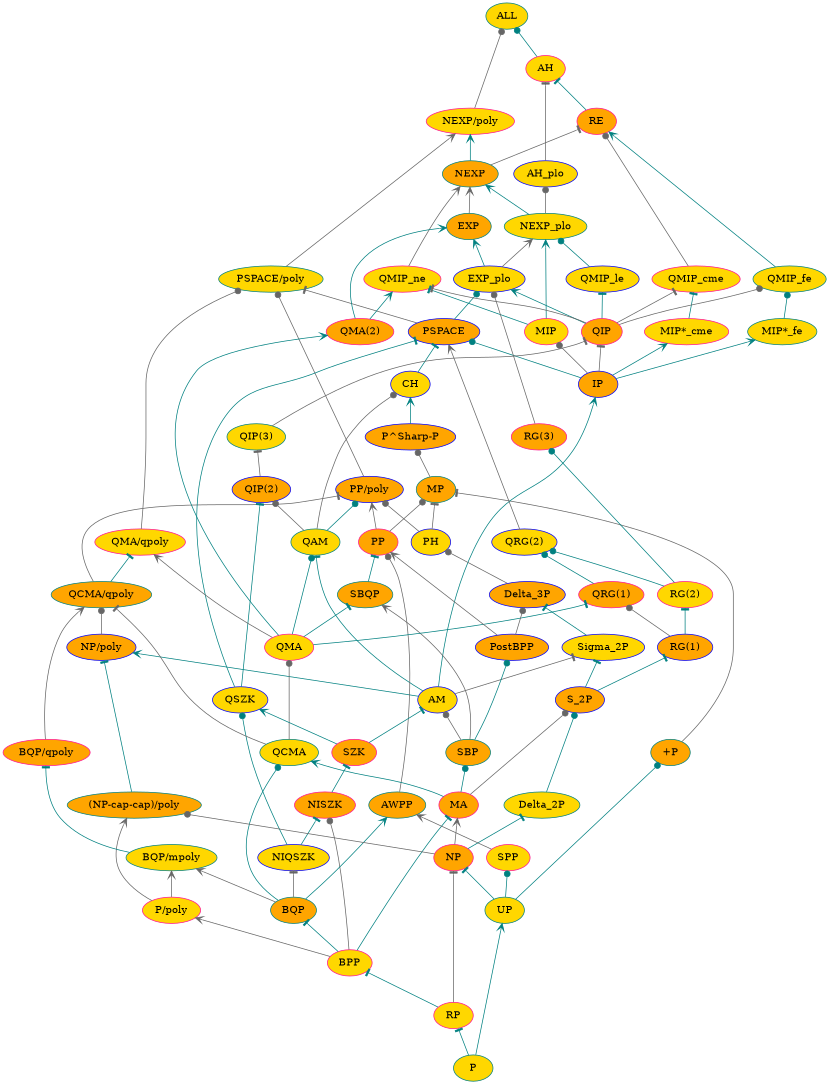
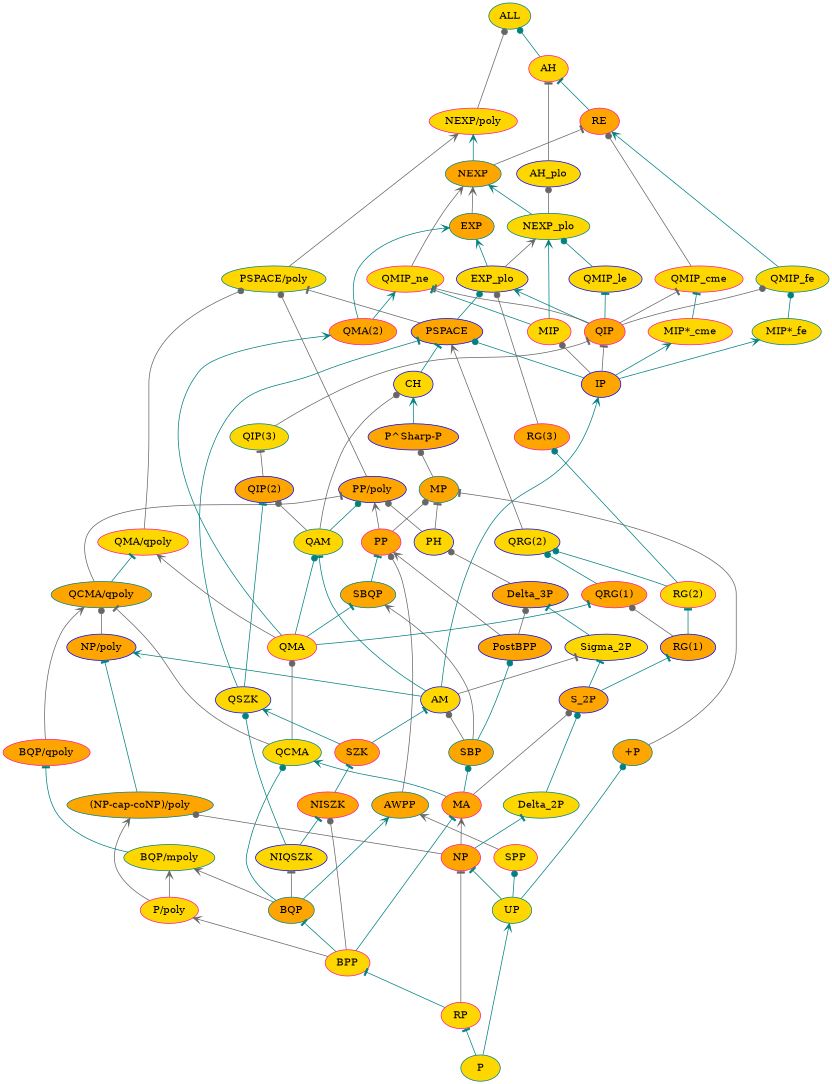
node "(NP-cap-cap)/poly": label "(NP-cap-cap)/poly" -> "(NP-cap-coNP)/poly"
